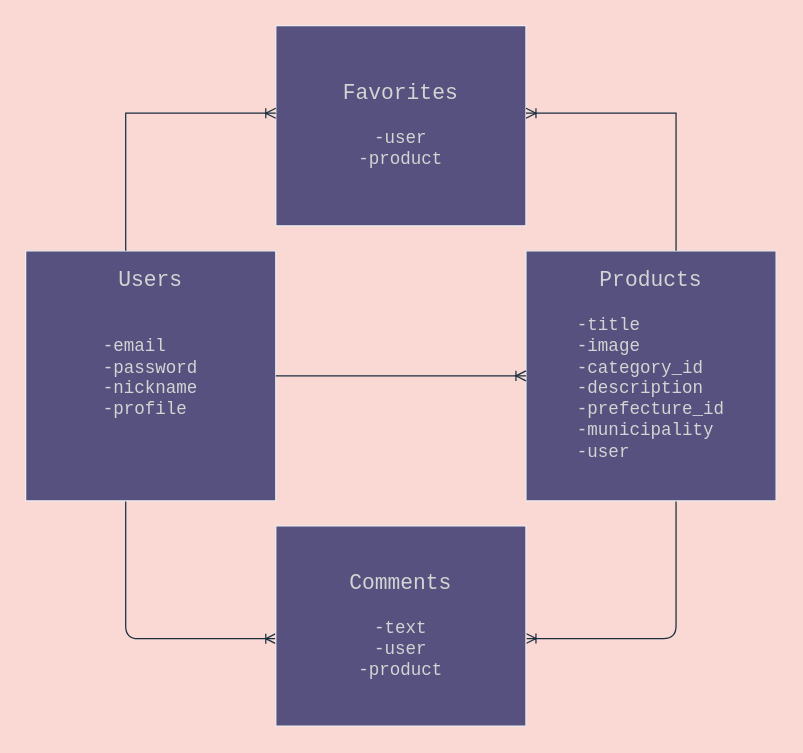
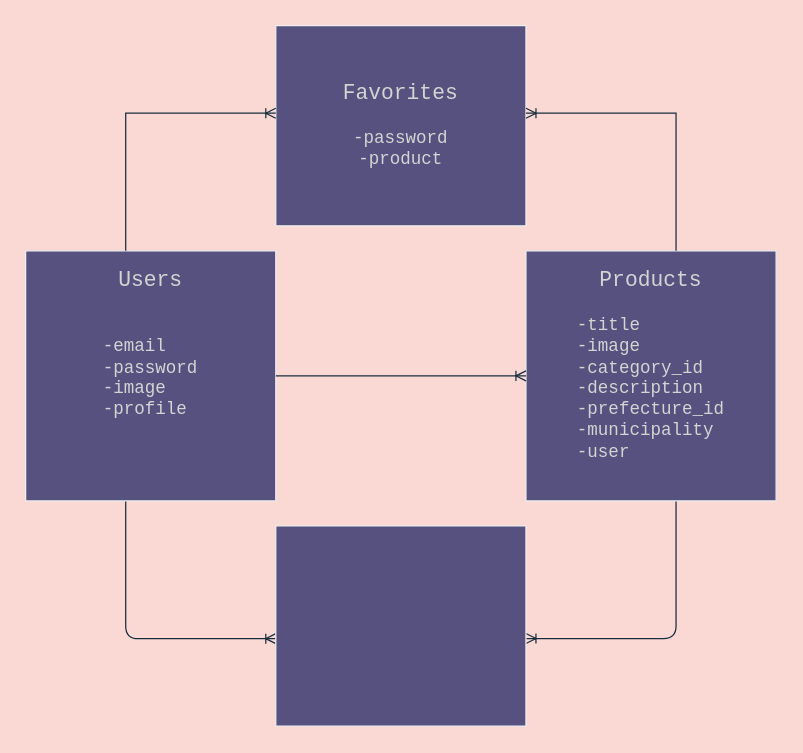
node "Favorites -user -product": label "Favorites -user -product" -> "Favorites -password -product"
node "Users -email -password -nickname -profile": label "Users -email -password -nickname -profile" -> "Users -email -password -image -profile"
node "Comments -text -user -product": removed
